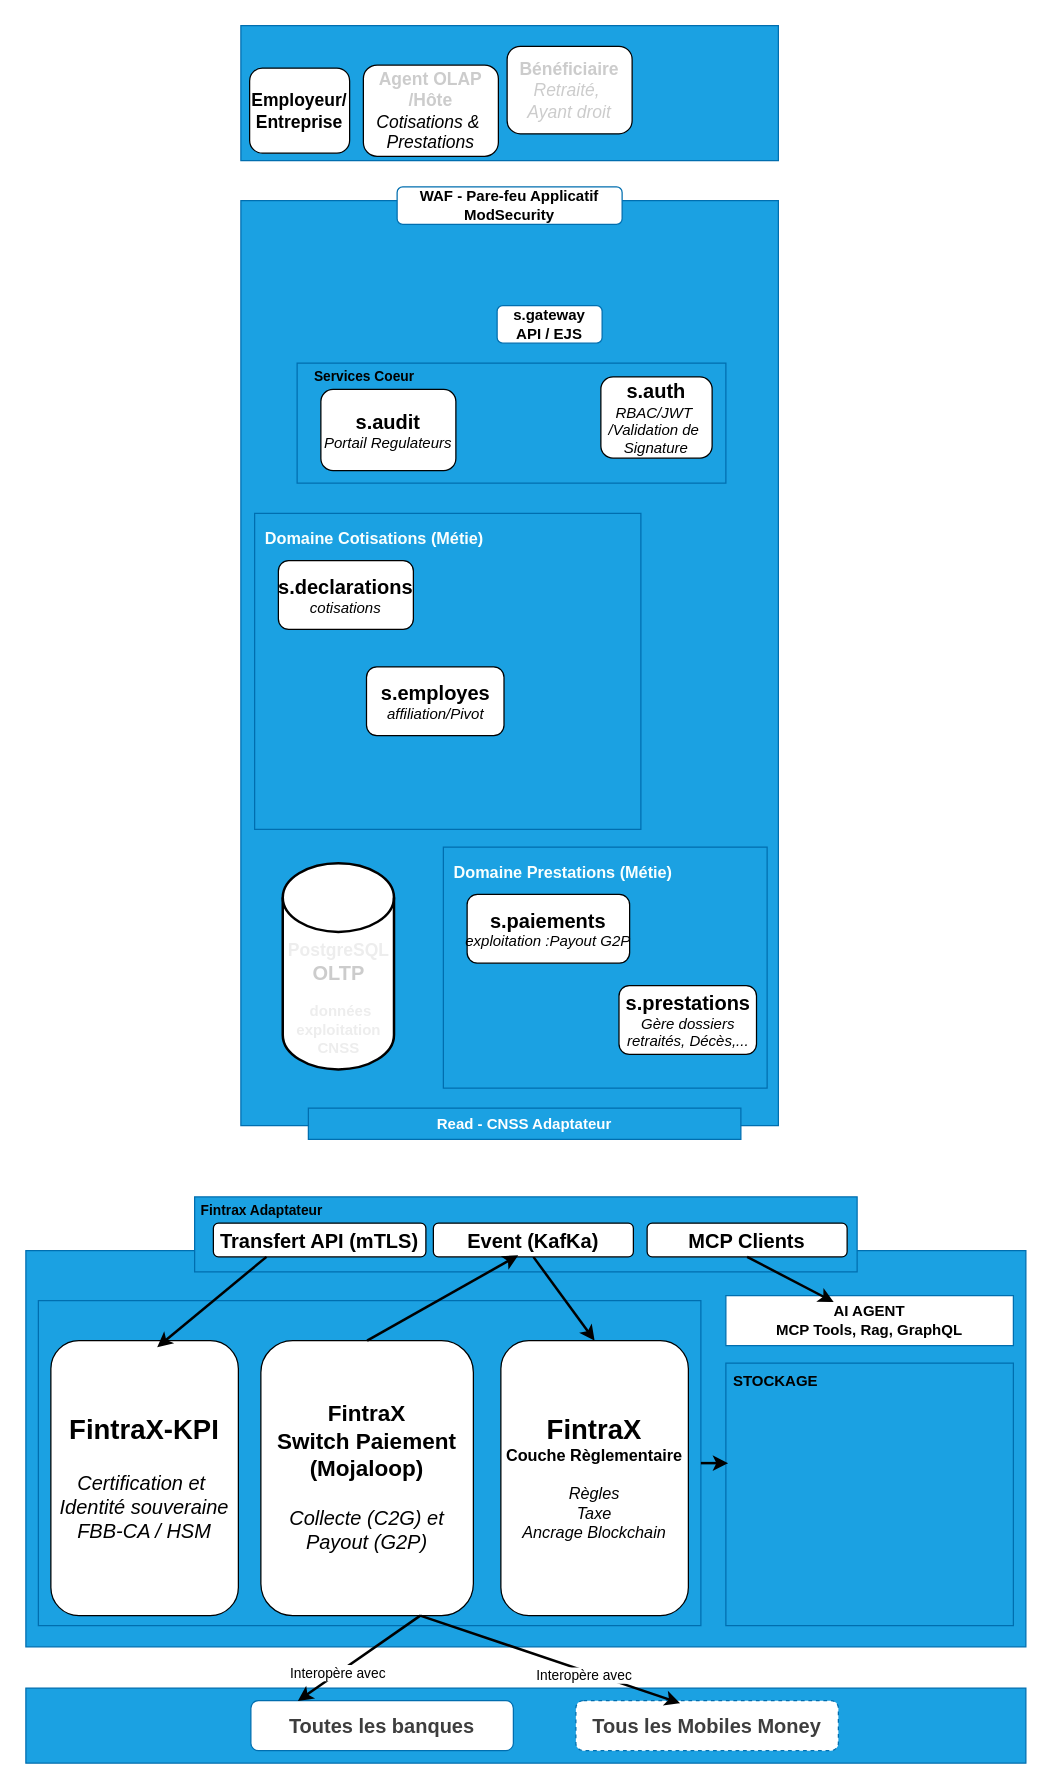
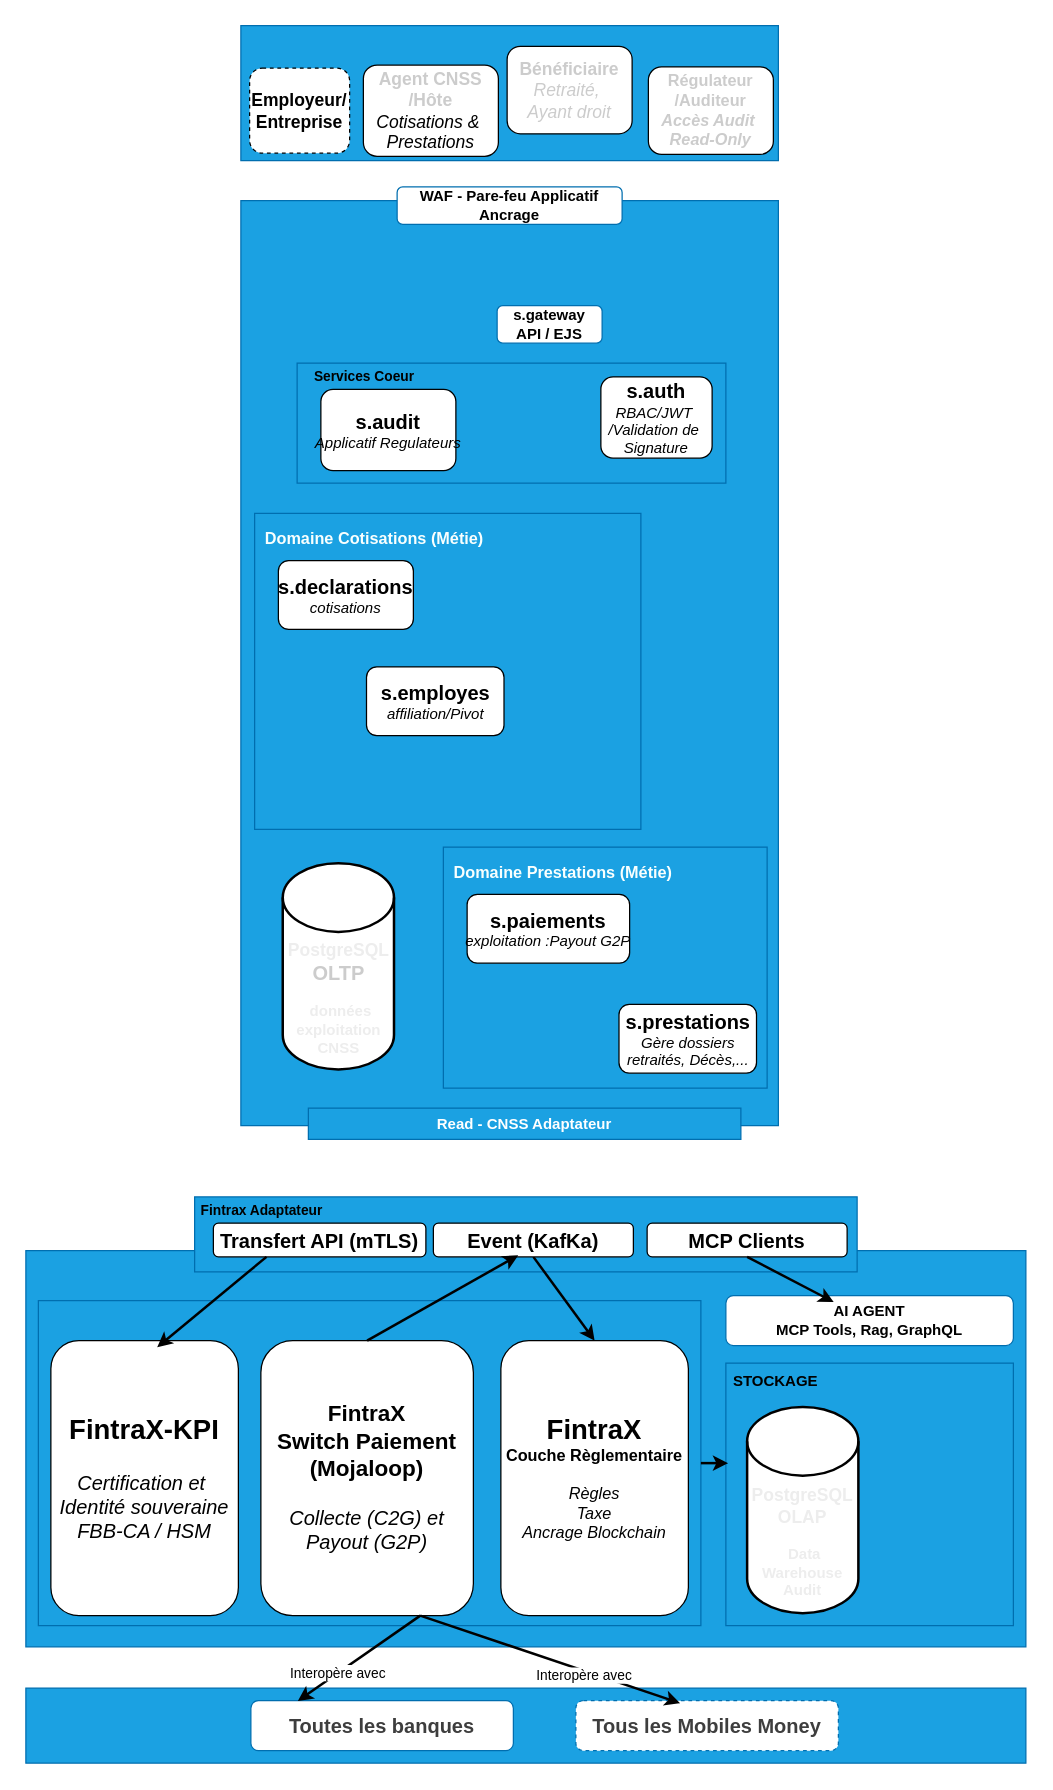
node "Employeur/ Entreprise": style solid -> dashed
node "Agent OLAP /Hôte Cotisations & Prestations": label "Agent OLAP /Hôte Cotisations & Prestations" -> "Agent CNSS /Hôte Cotisations & Prestations"
node "Régulateur /AuditeurAccès Audit Read-Only": added
node "WAF - Pare-feu Applicatif ModSecurity": label "WAF - Pare-feu Applicatif ModSecurity" -> "WAF - Pare-feu Applicatif Ancrage"
node "s.audit Portail Regulateurs": label "s.audit Portail Regulateurs" -> "s.audit Applicatif Regulateurs"
node "s.prestations Gère dossiers retraités, Décès,...": moved (688, 1020) -> (688, 1039)
node "AI AGENT MCP Tools, Rag, GraphQL": shape rectangle -> rounded rectangle
node "PostgreSQL OLAP Data Warehouse Audit": added
